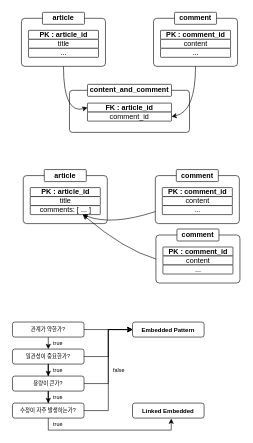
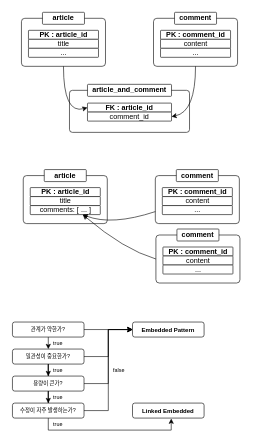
node "content_and_comment": label "content_and_comment" -> "article_and_comment"
